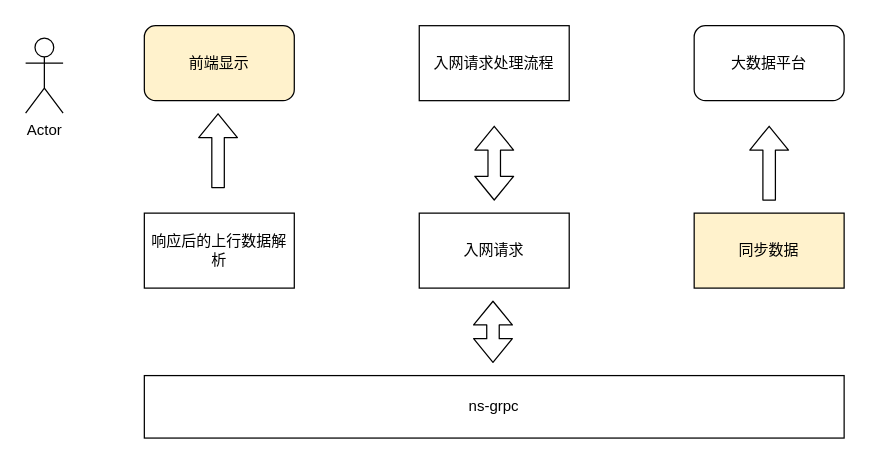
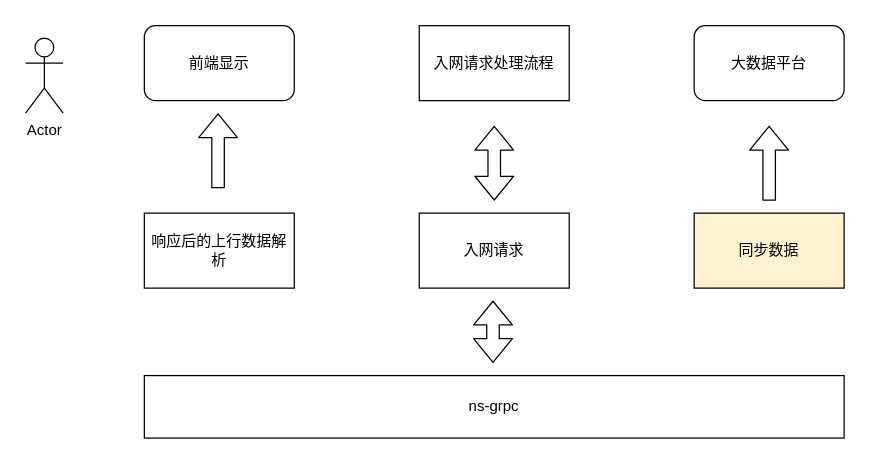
node "前端显示": fillcolor #fff2cc -> #ffffff
